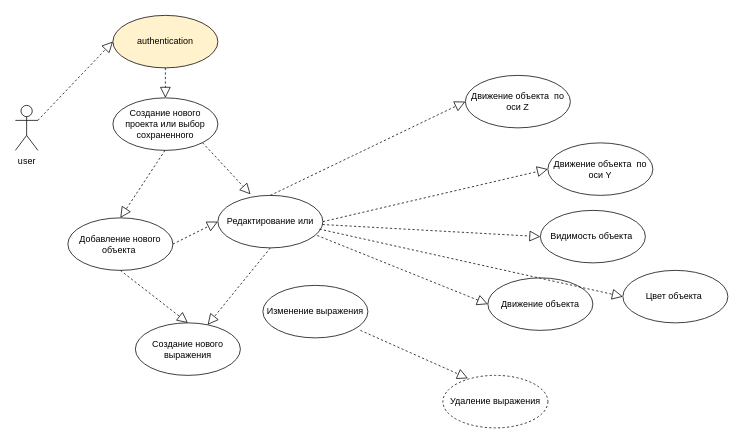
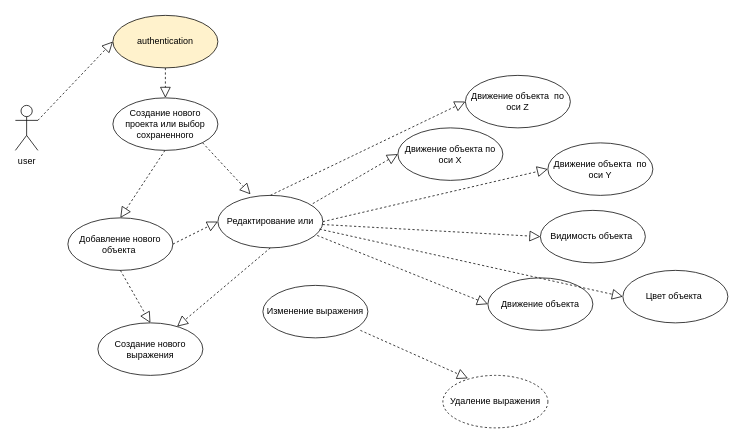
node "Движение объекта по оси X": added
edge "Редактирование или" -> "Движение объекта по оси X": added
node "Создание нового выражения": moved (188, 349) -> (150, 349)
